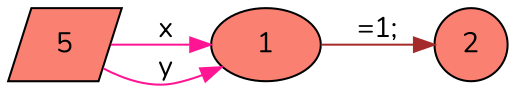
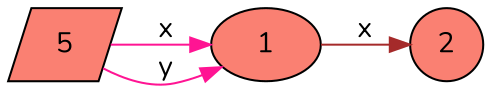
edge "1" -> "2": label "=1;" -> "x"
